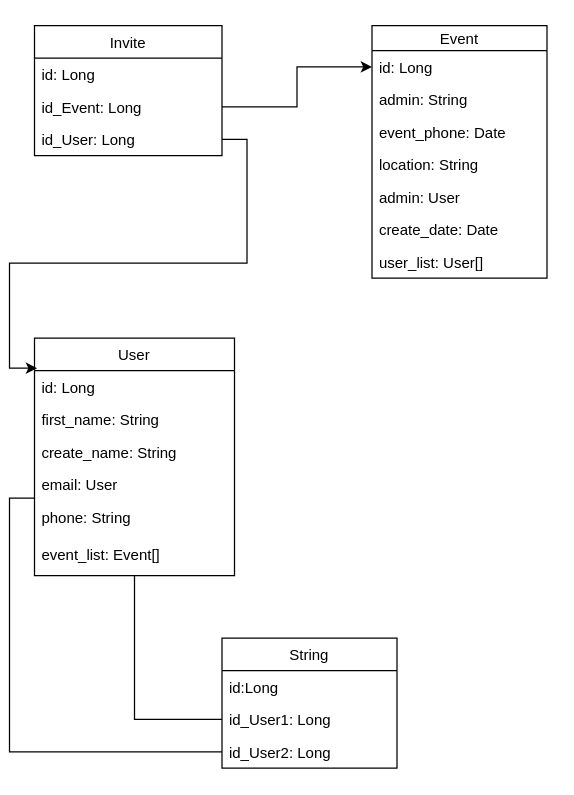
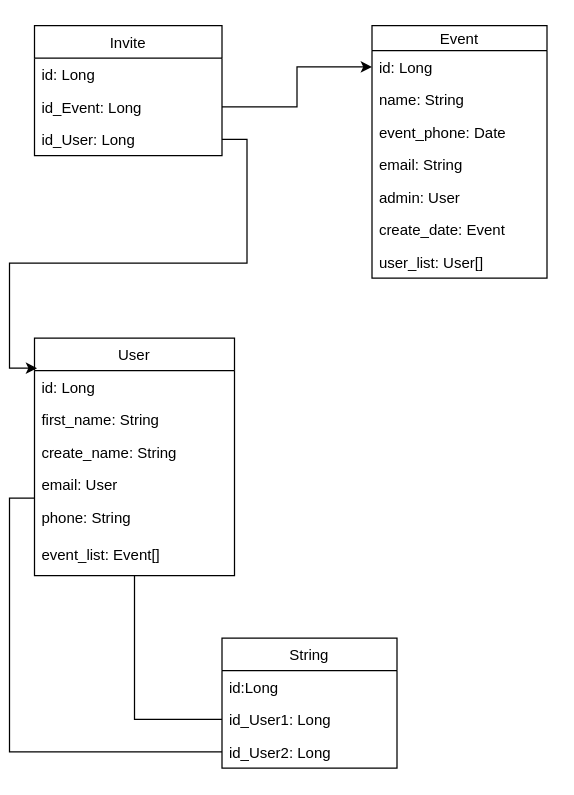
node "admin: String": label "admin: String" -> "name: String"
node "location: String": label "location: String" -> "email: String"
node "create_date: Date": label "create_date: Date" -> "create_date: Event"
